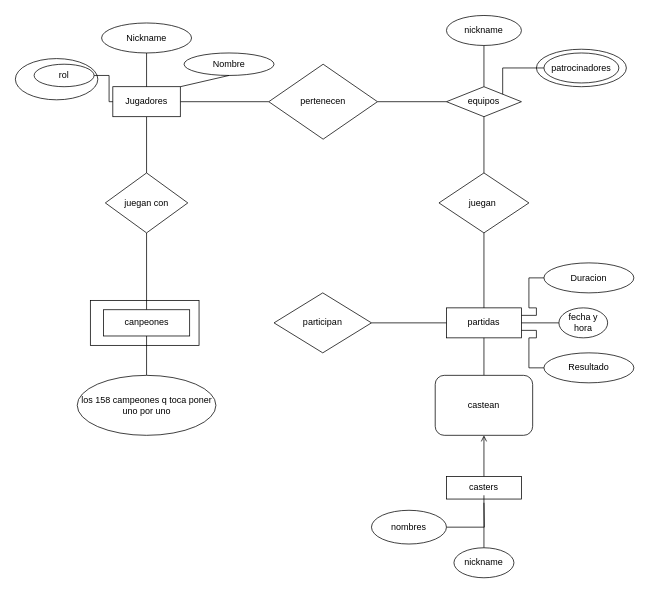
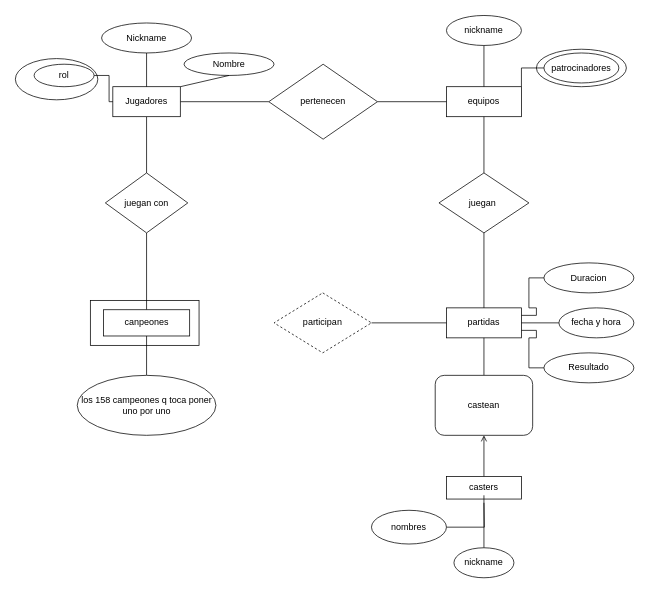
node "equipos": shape diamond -> rectangle
node "participan": style solid -> dashed
node "fecha y hora": size 49x30 -> 75x30
